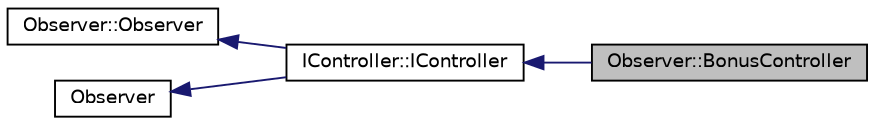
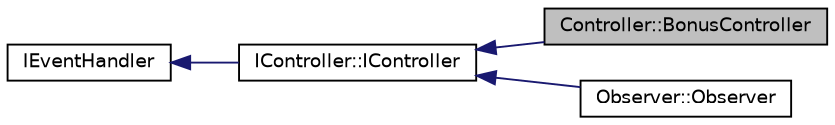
edge "IController::IController" -> "Observer::Observer": reversed
node "Observer::BonusController": label "Observer::BonusController" -> "Controller::BonusController"
node "Observer": label "Observer" -> "IEventHandler"
